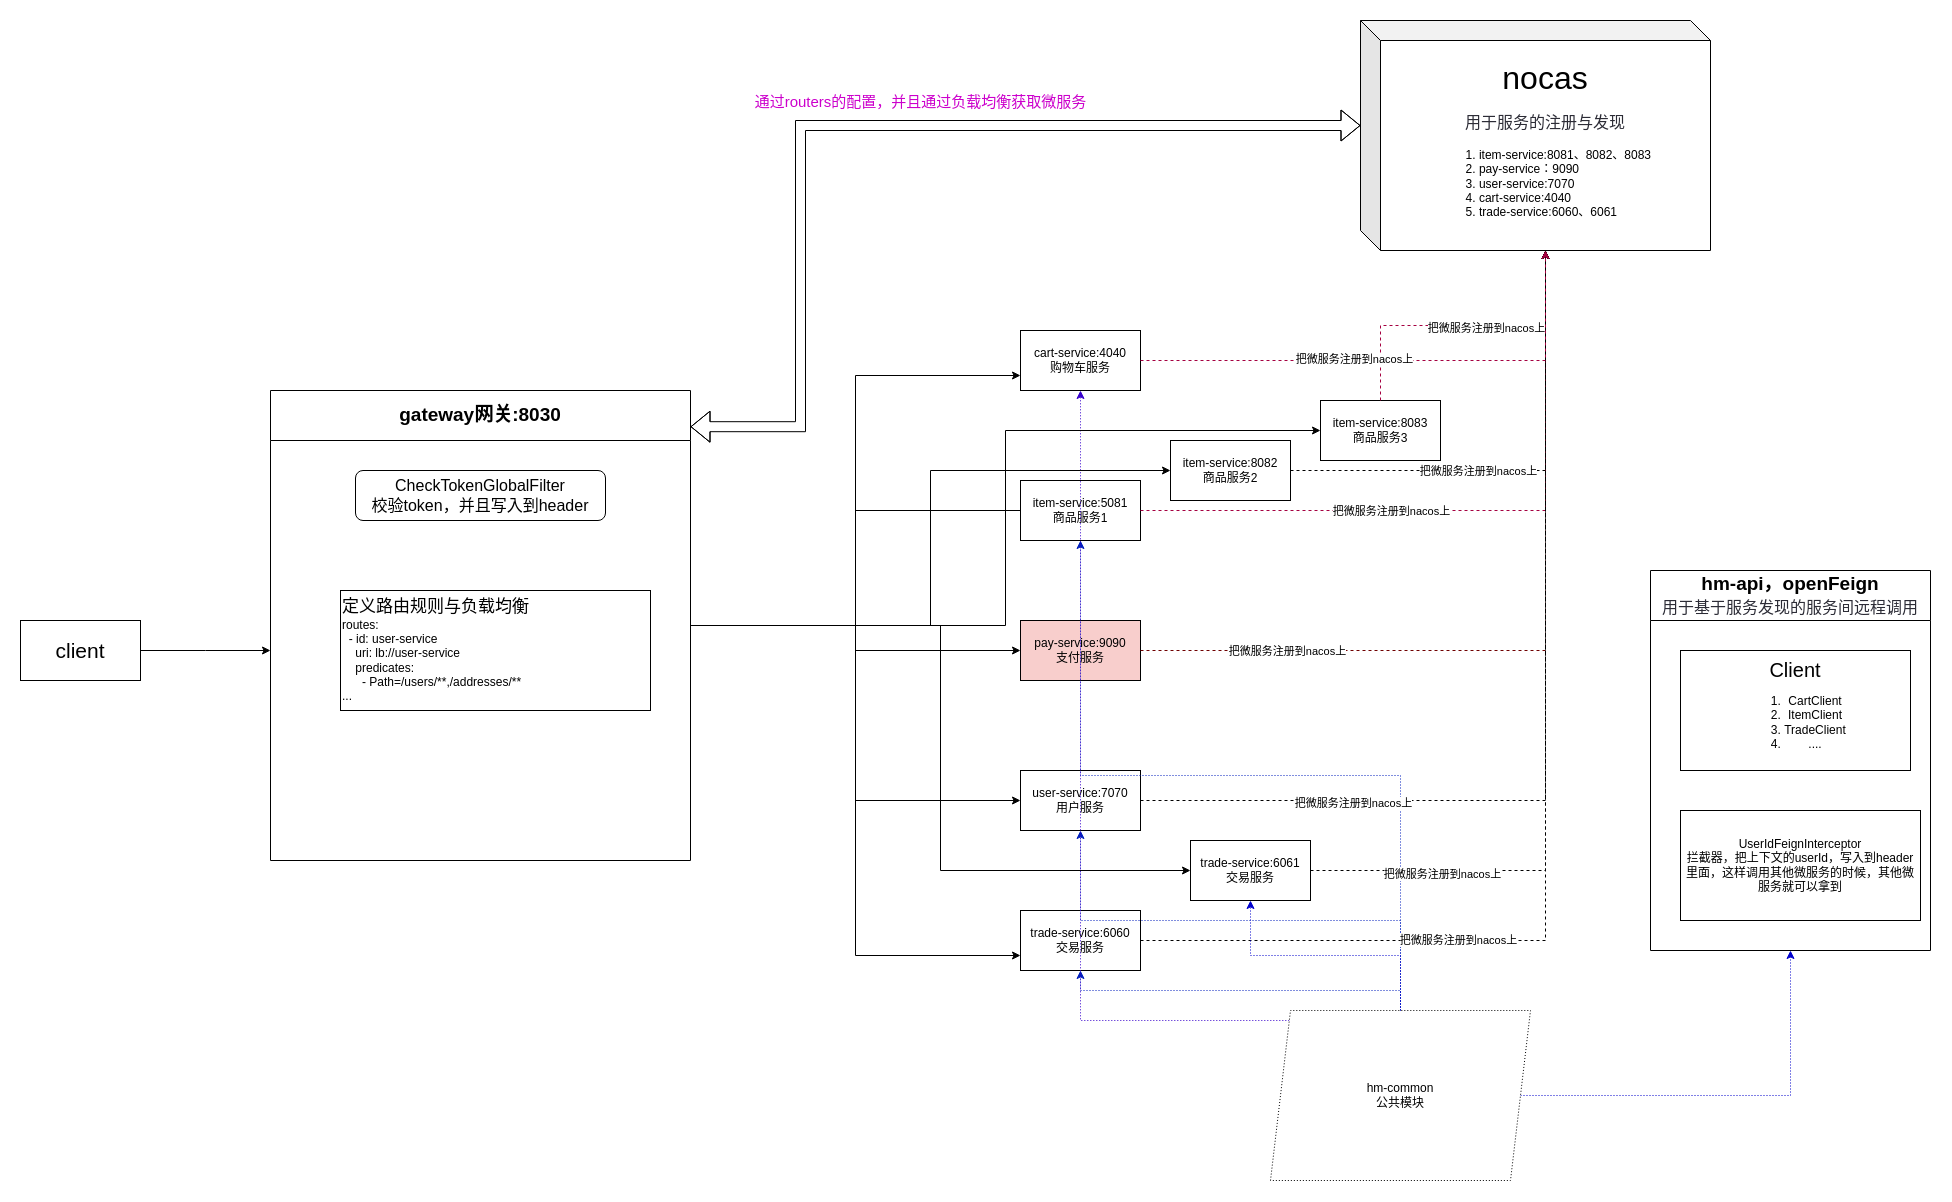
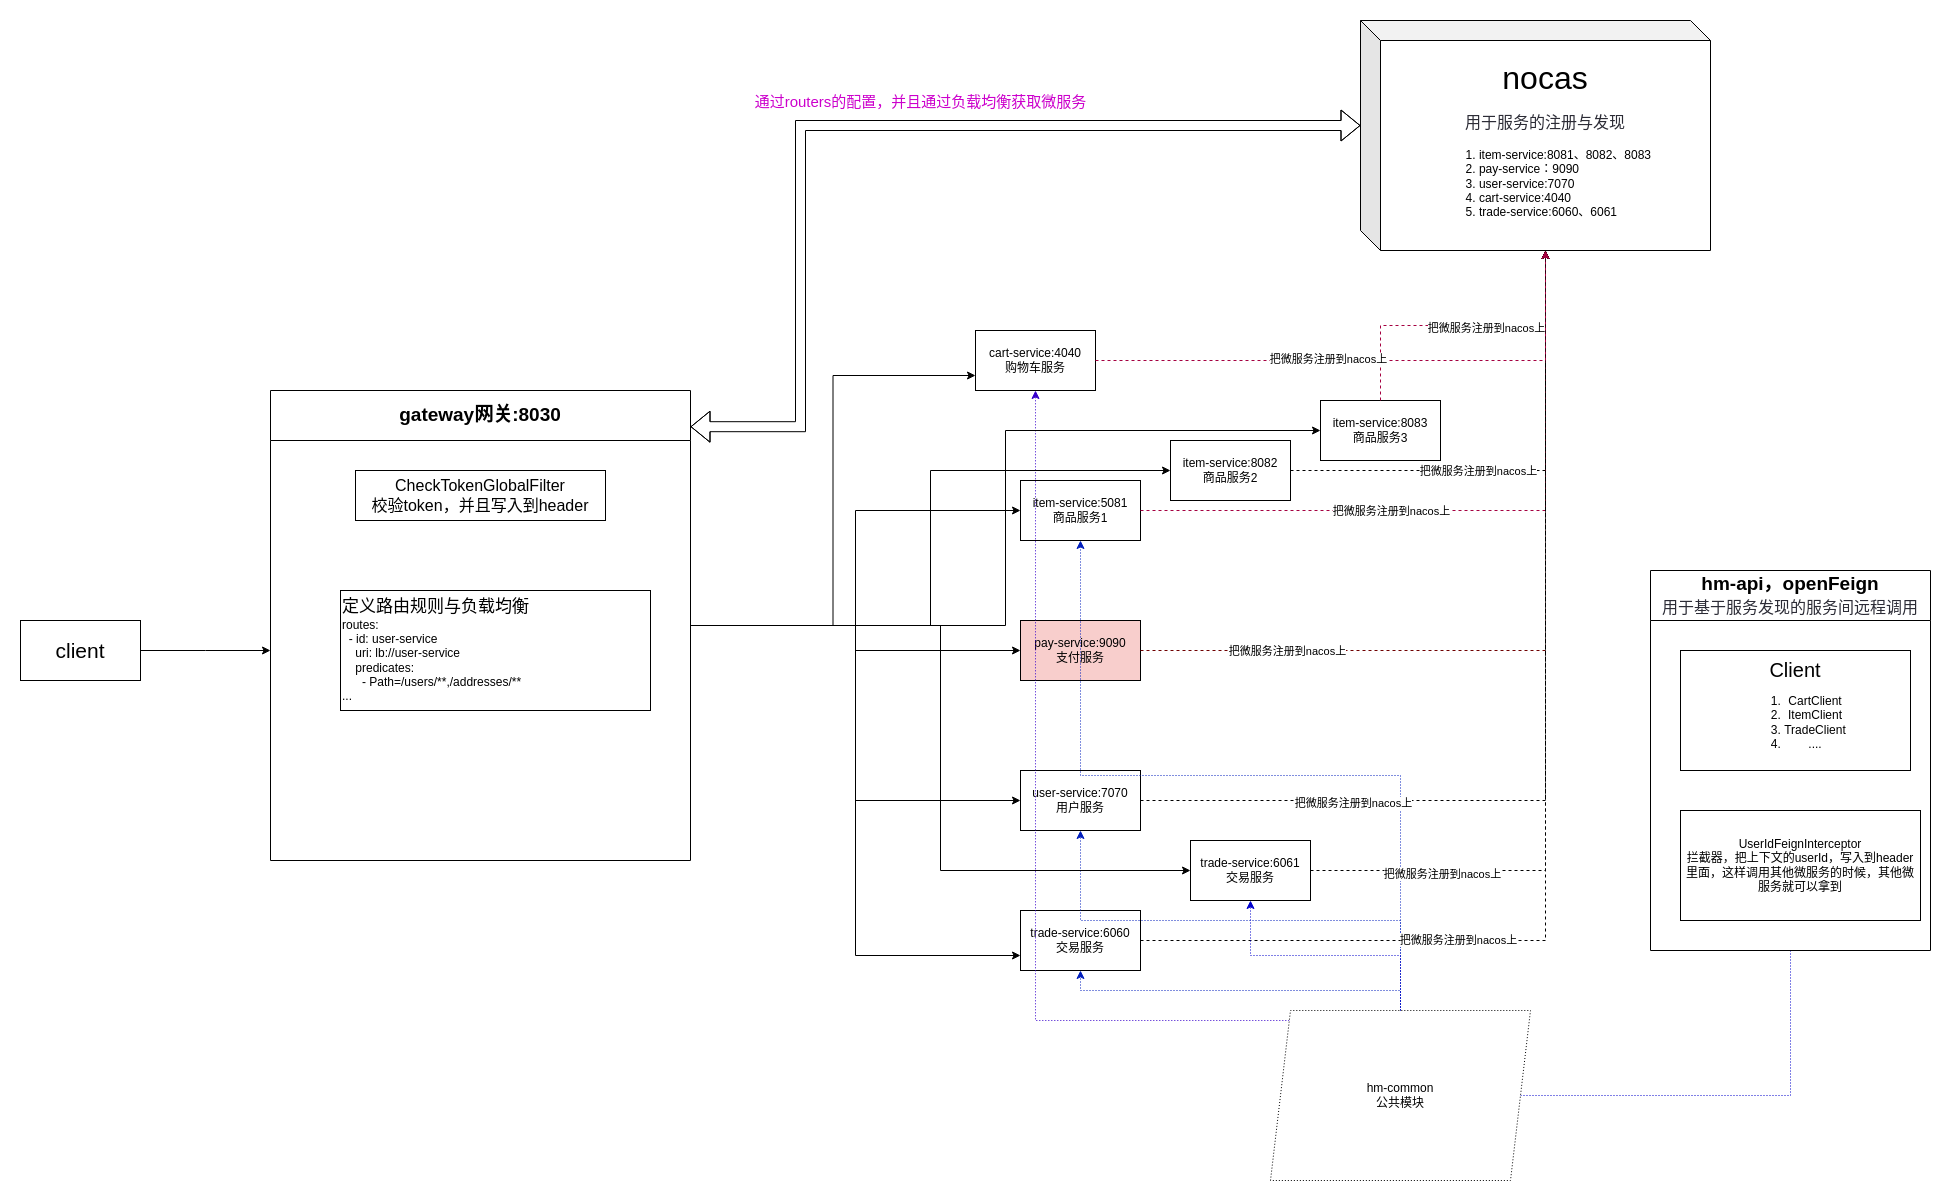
node "cart-service:4040 购物车服务": moved (1081, 361) -> (1036, 361)
node "CheckTokenGlobalFilter 校验token，并且写入到header": shape rounded rectangle -> rectangle
edge "item-service:5081 商品服务1" -- "gateway网关:8030": arrowhead none -> classic
edge "hm-common 公共模块" -> "hm-api，openFeign 用于基于服务发现的服务间远程调用": arrowhead classic -> none
